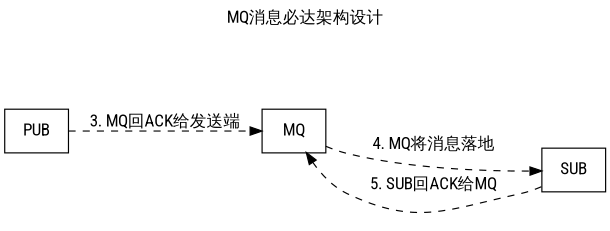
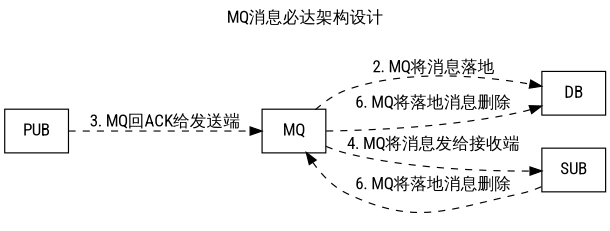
node "DB": added
edge "MQ" -> "SUB": label "4. MQ将消息落地" -> "4. MQ将消息发给接收端"
edge "SUB" -> "MQ": label "5. SUB回ACK给MQ" -> "6. MQ将落地消息删除"
